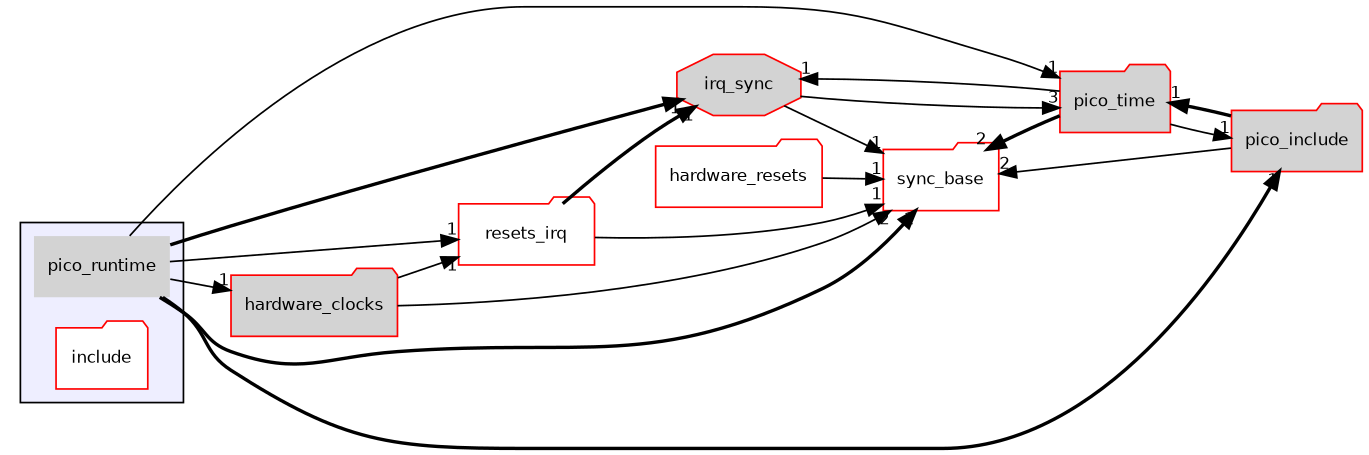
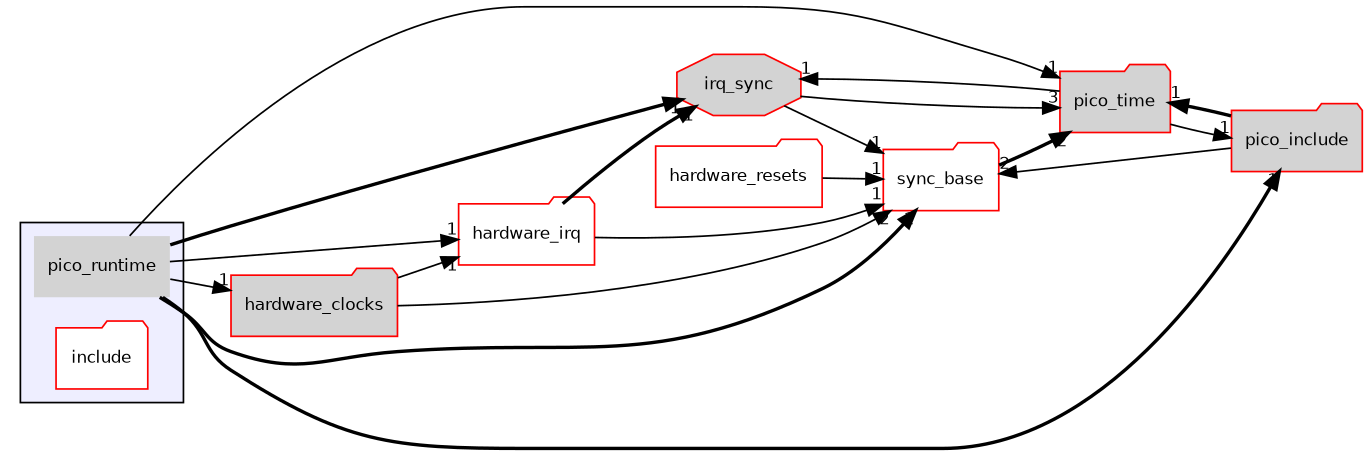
edge "pico_time" -> "sync_base": reversed
node "resets_irq": label "resets_irq" -> "hardware_irq"
